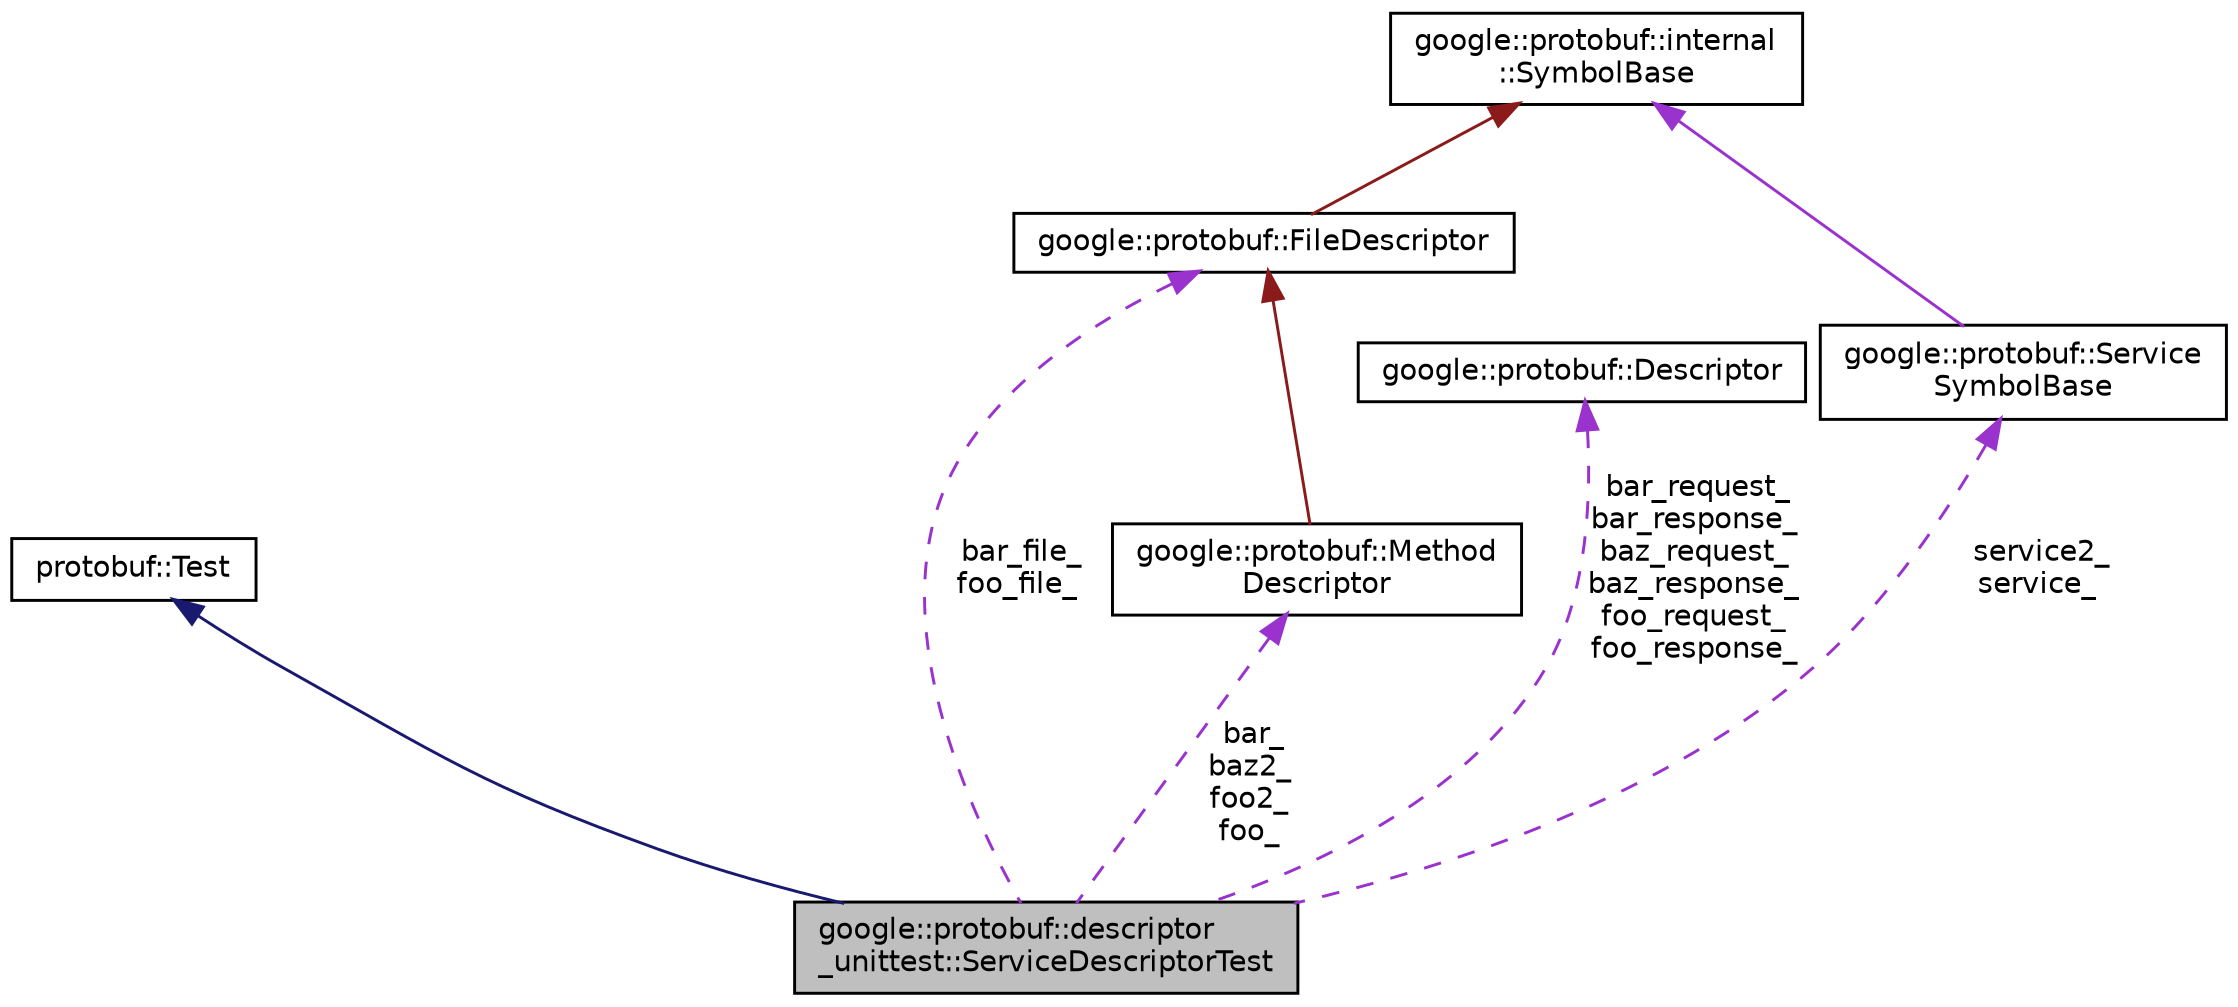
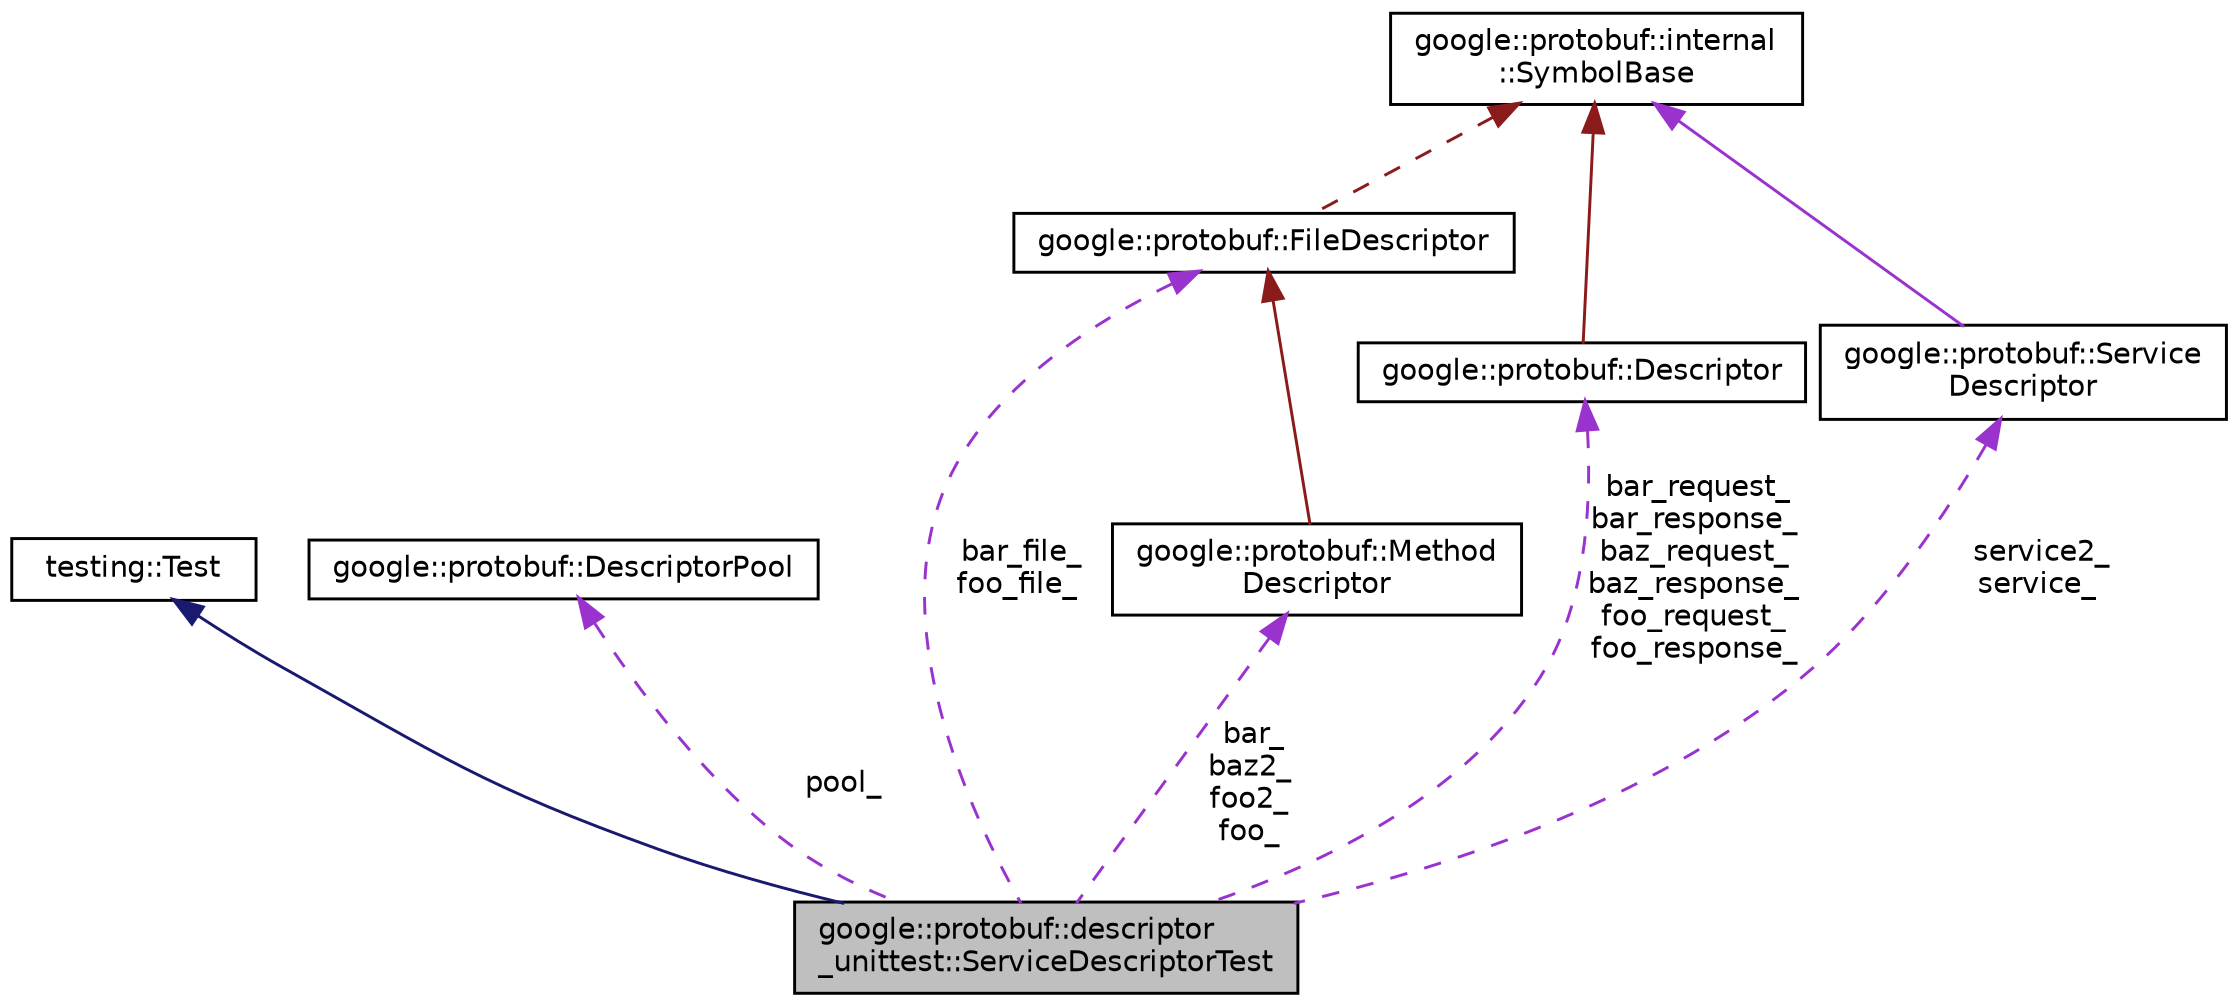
edge "google::protobuf::FileDescriptor" -> "google::protobuf::internal ::SymbolBase": style solid -> dashed
edge "google::protobuf::Descriptor" -> "google::protobuf::internal ::SymbolBase": added
node "google::protobuf::Service SymbolBase": label "google::protobuf::Service SymbolBase" -> "google::protobuf::Service Descriptor"
node "protobuf::Test": label "protobuf::Test" -> "testing::Test"
node "google::protobuf::DescriptorPool": added
